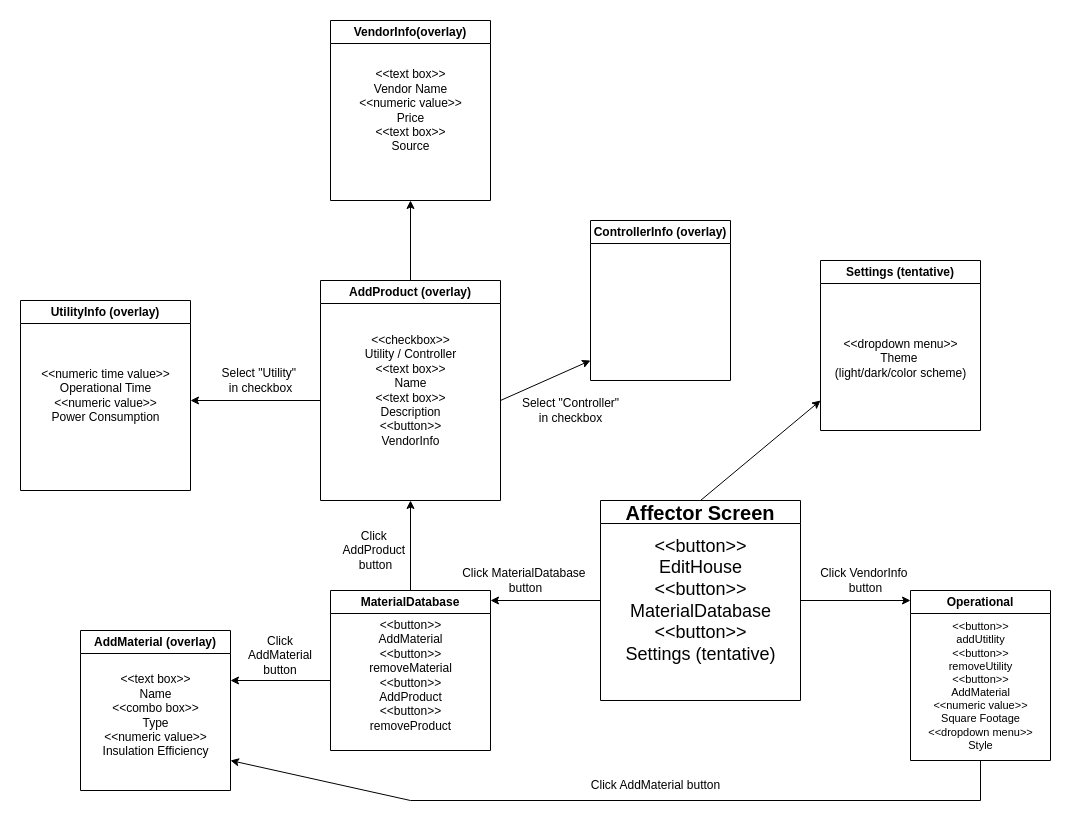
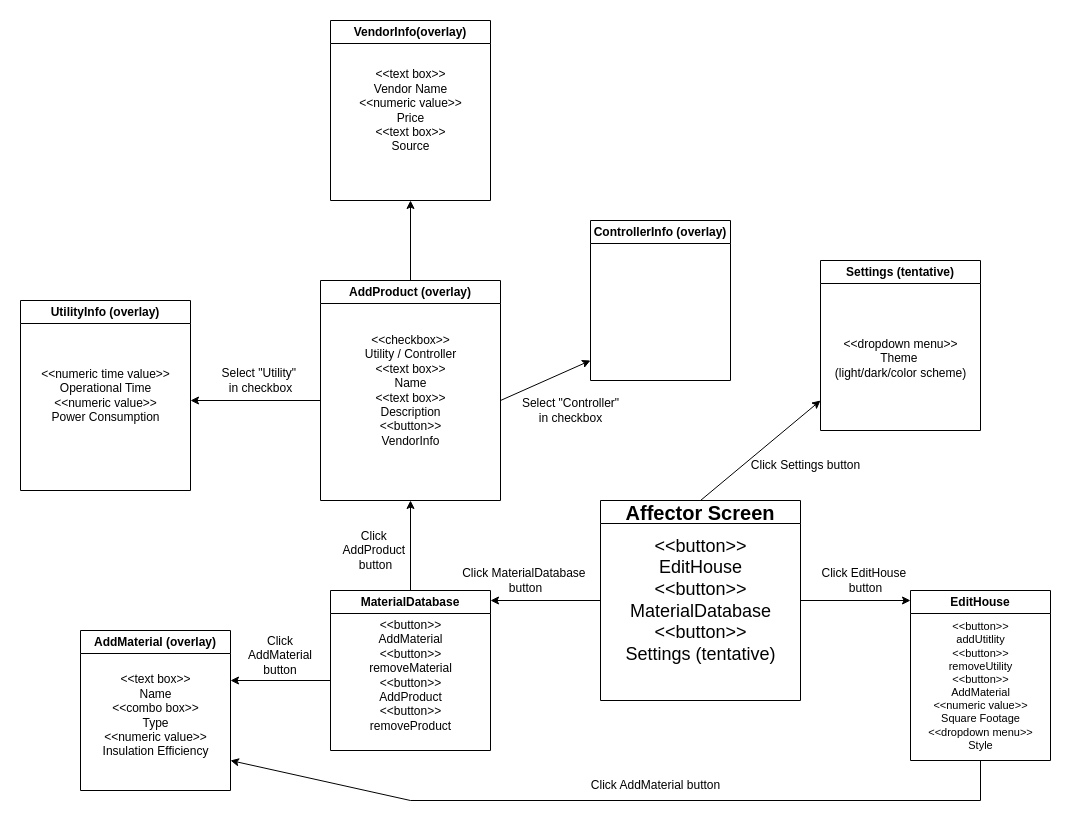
node "Click Settings button": added
node "Click VendorInfo button": label "Click VendorInfo button" -> "Click EditHouse button"
node "Operational": label "Operational" -> "EditHouse"
